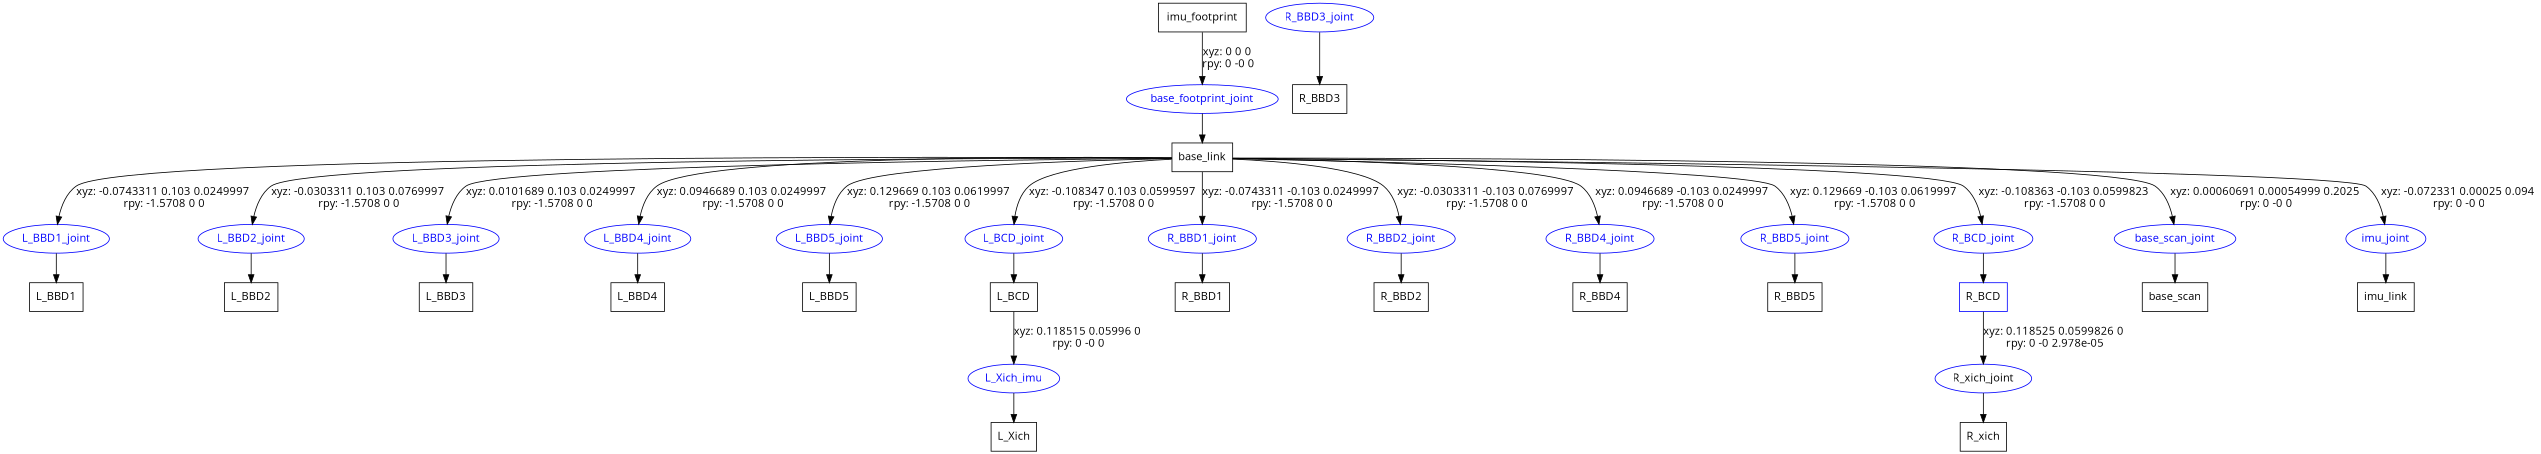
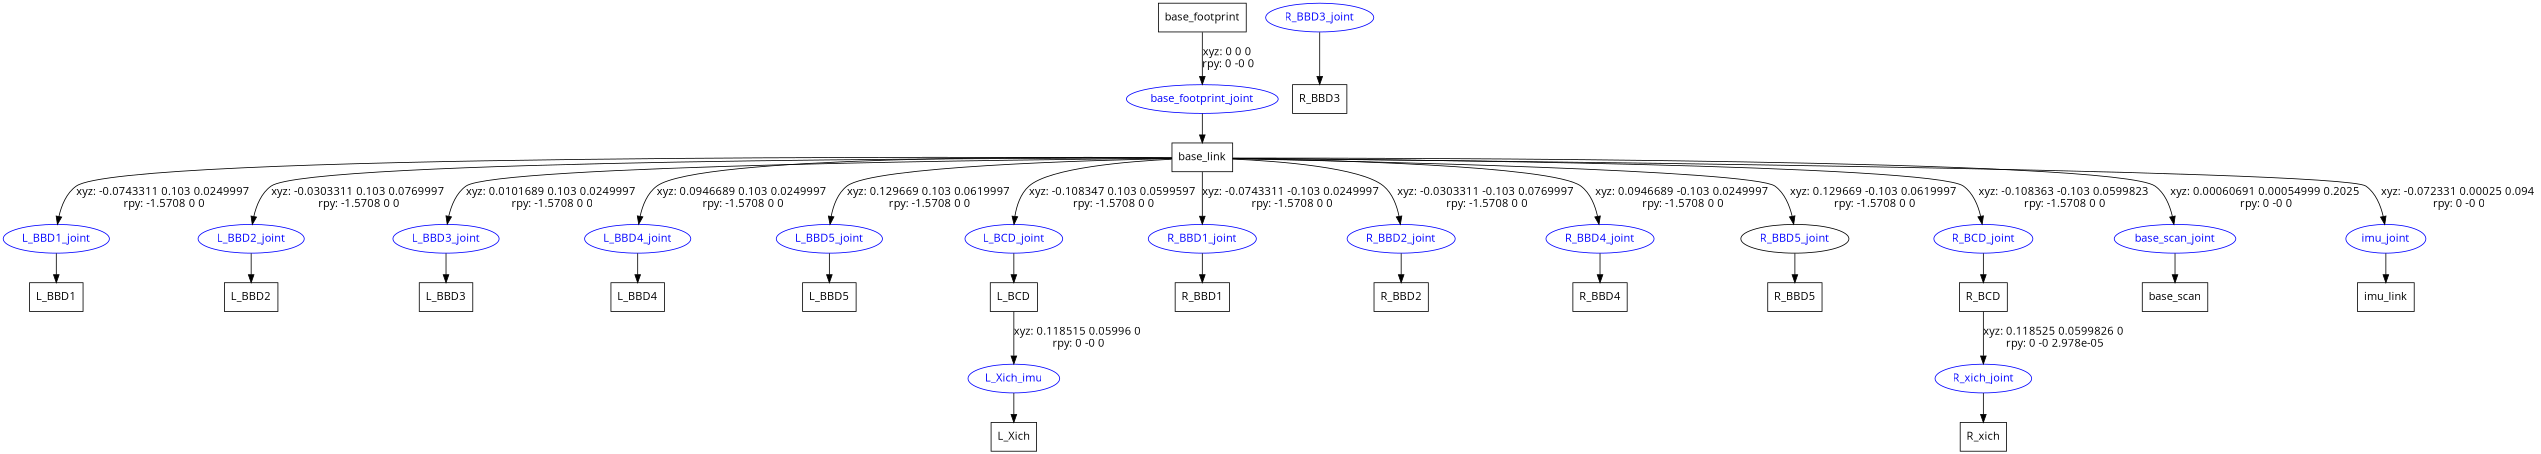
node "imu_footprint": label "imu_footprint" -> "base_footprint"
node "R_BBD5_joint": color blue -> black
node "R_BCD": color blue -> black
node "R_xich_joint": fontcolor black -> blue
